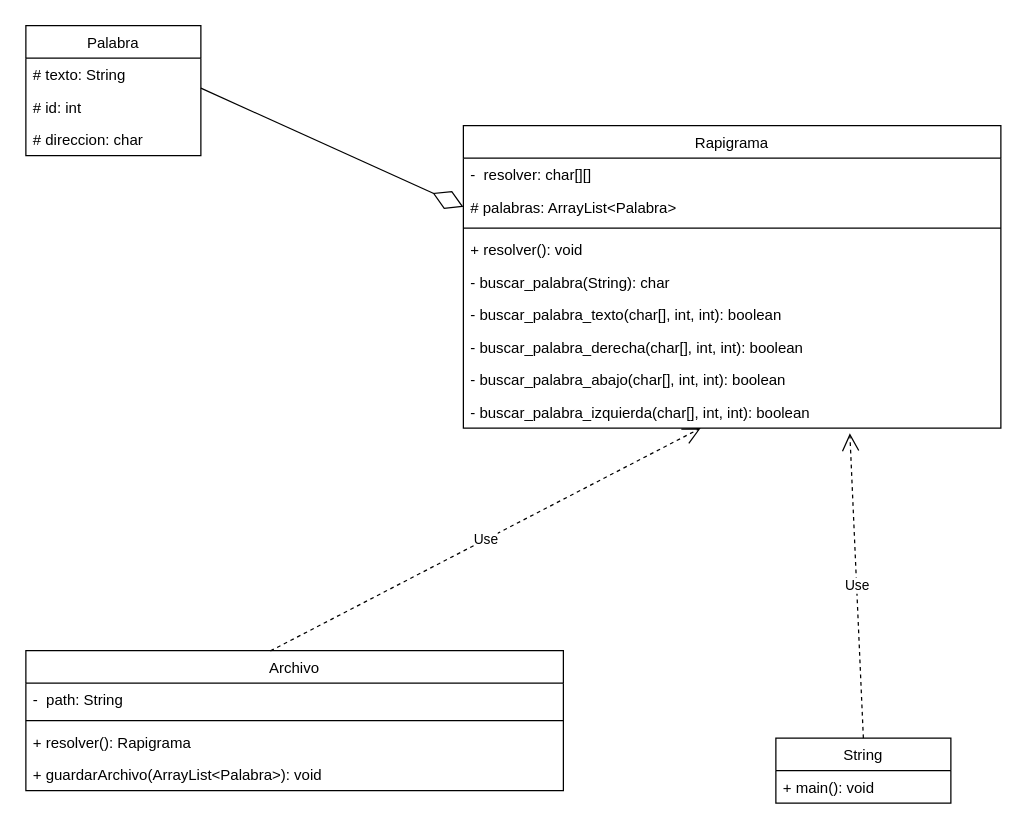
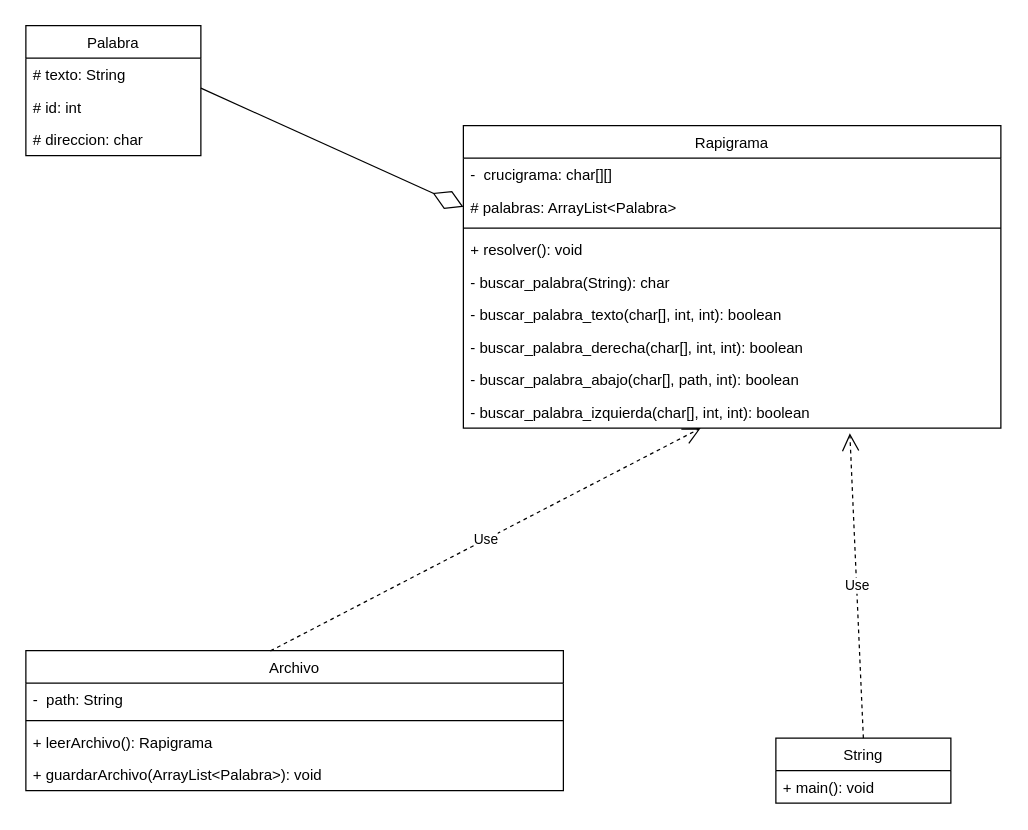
node "- resolver: char[][]": label "- resolver: char[][]" -> "- crucigrama: char[][]"
node "- buscar_palabra_abajo(char[], int, int): boolean": label "- buscar_palabra_abajo(char[], int, int): boolean" -> "- buscar_palabra_abajo(char[], path, int): boolean"
node "+ resolver(): Rapigrama": label "+ resolver(): Rapigrama" -> "+ leerArchivo(): Rapigrama"
